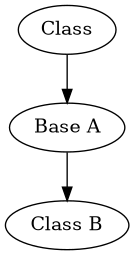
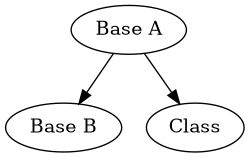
edge "Class" -> "Base A": reversed
node "Class B": label "Class B" -> "Base B"
